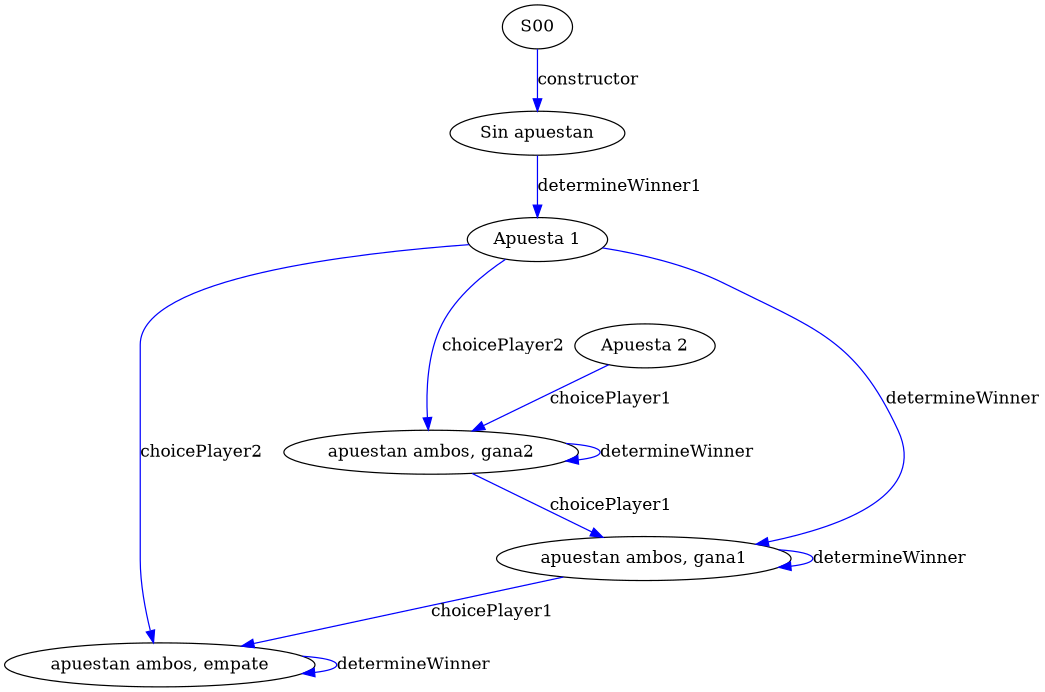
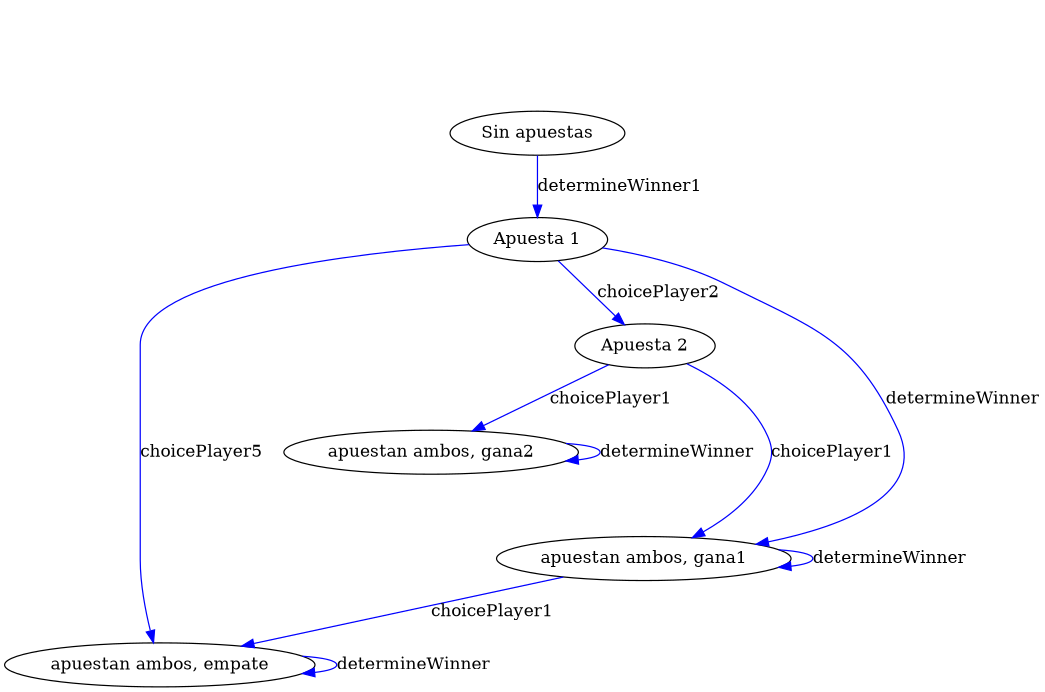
node "S00": removed
node "Sin apuestan": label "Sin apuestan" -> "Sin apuestas"
edge "Apuesta 1" -> "apuestan ambos, gana2": now "Apuesta 1" -> "Apuesta 2"
edge "Apuesta 1" -> "apuestan ambos, empate": label "choicePlayer2" -> "choicePlayer5"
edge "apuestan ambos, gana2" -> "apuestan ambos, gana1": now "Apuesta 2" -> "apuestan ambos, gana1"
